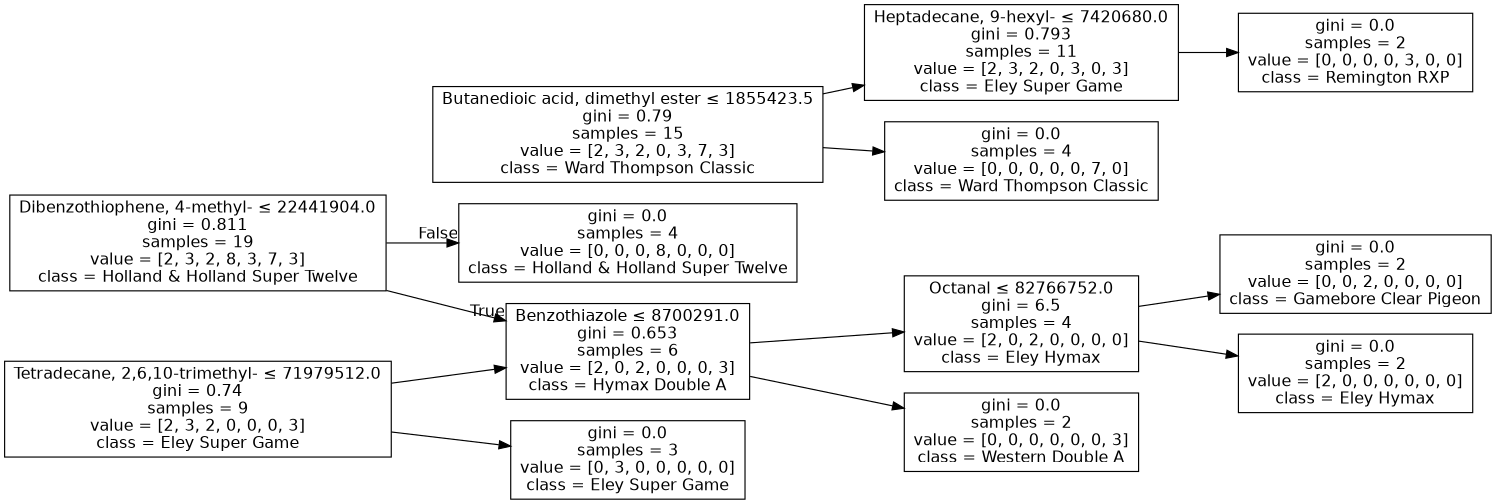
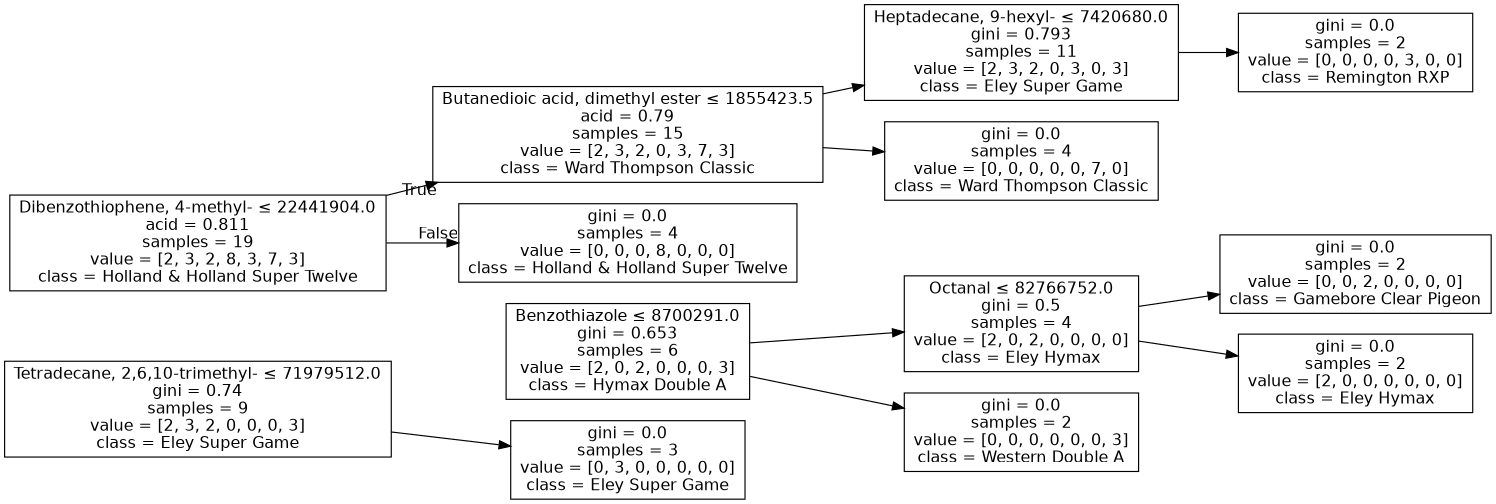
node "Butanedioic acid, dimethyl ester ≤ 1855423.5": text "gini = 0.79" -> "acid = 0.79"
node "Dibenzothiophene, 4-methyl- ≤ 22441904.0": text "gini = 0.811" -> "acid = 0.811"
edge "Dibenzothiophene, 4-methyl- ≤ 22441904.0" -> "Benzothiazole ≤ 8700291.0": now "Dibenzothiophene, 4-methyl- ≤ 22441904.0" -> "Butanedioic acid, dimethyl ester ≤ 1855423.5"
node "Octanal ≤ 82766752.0": text "gini = 6.5" -> "gini = 0.5"
edge "Tetradecane, 2,6,10-trimethyl- ≤ 71979512.0" -> "Benzothiazole ≤ 8700291.0": removed
